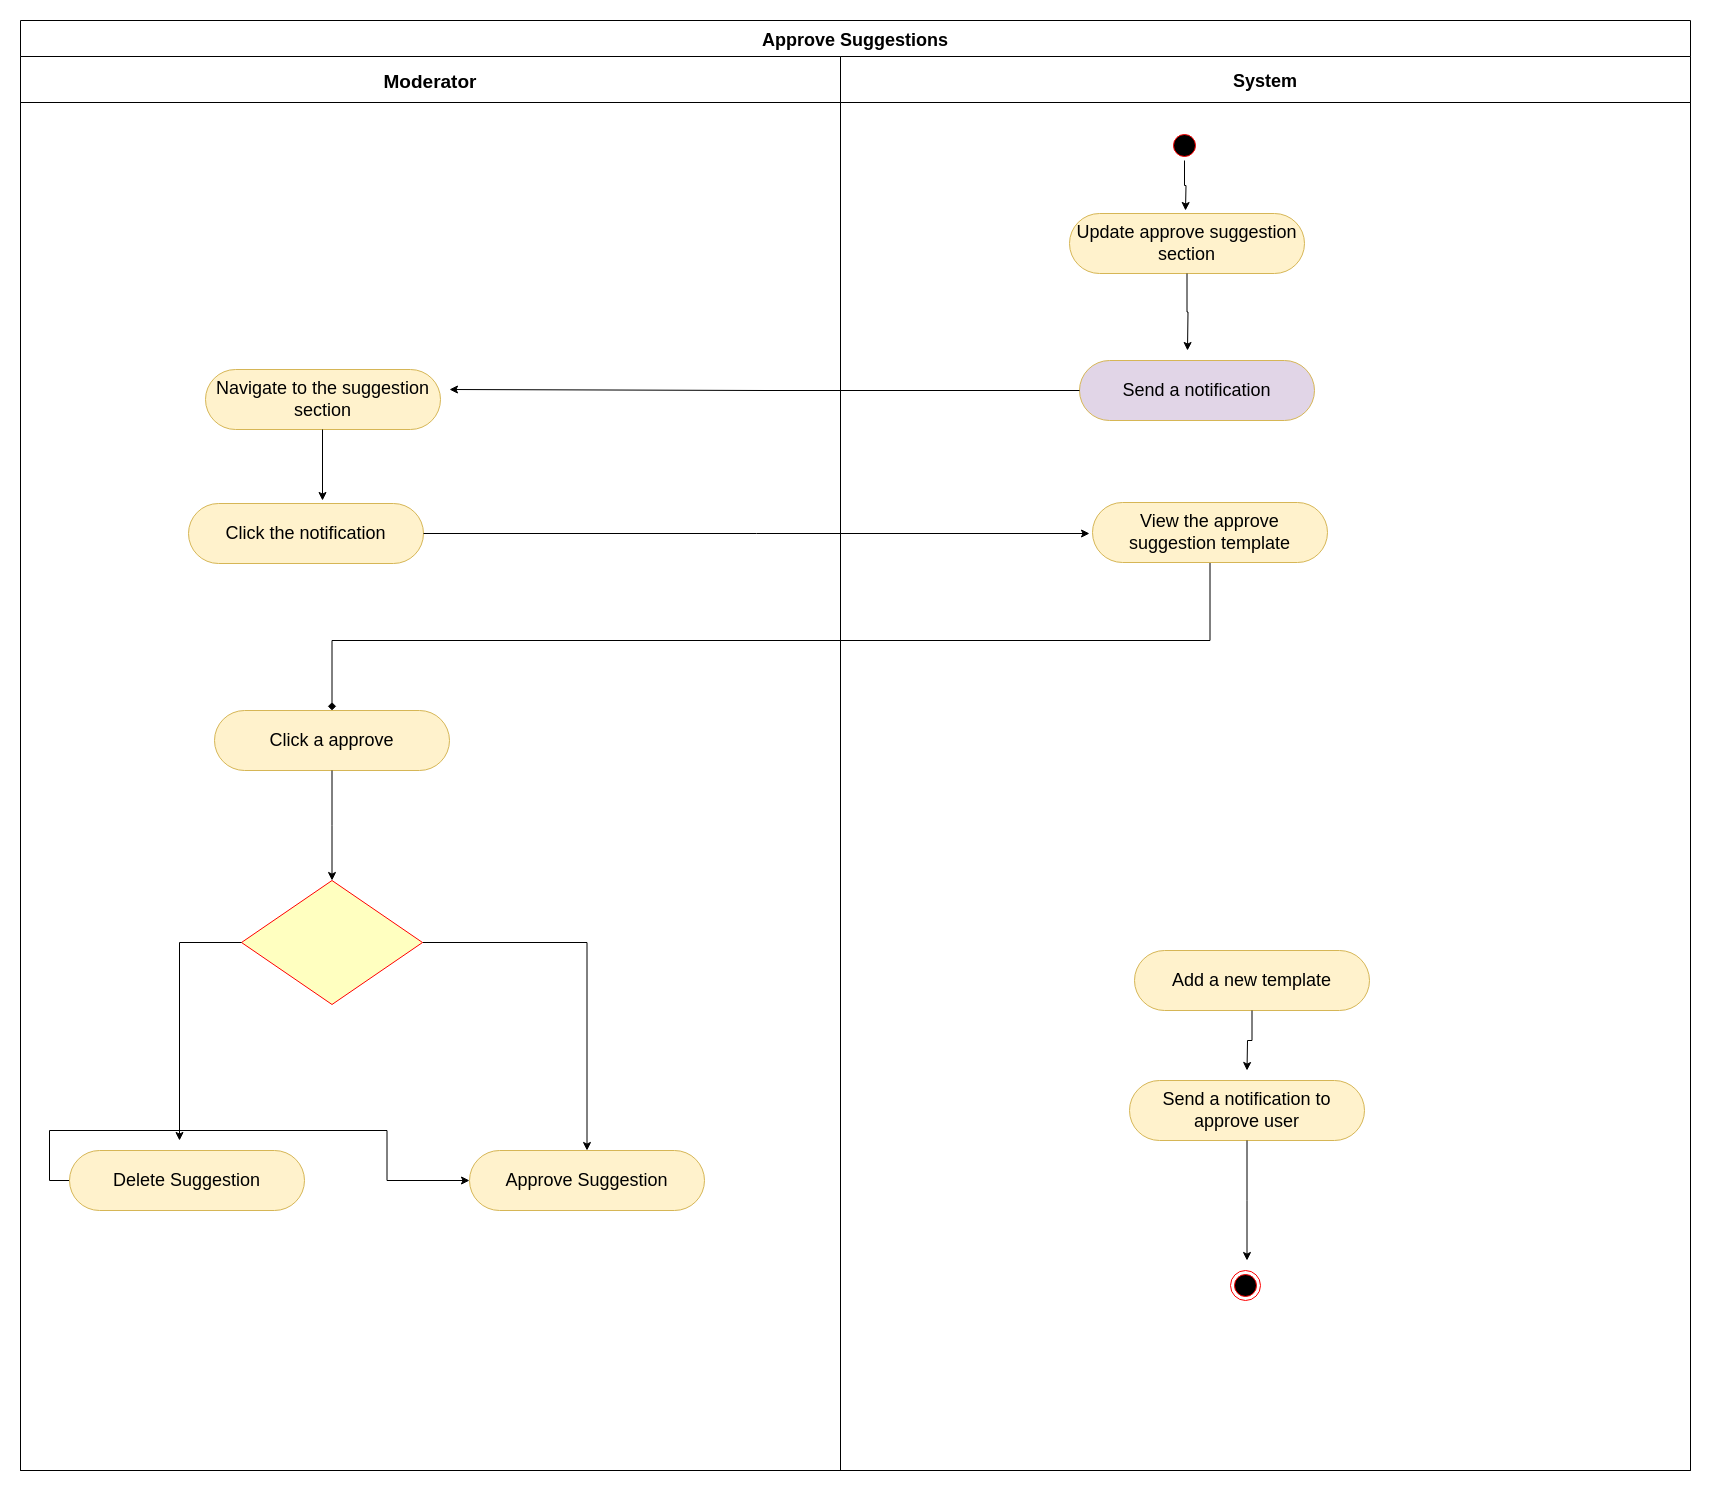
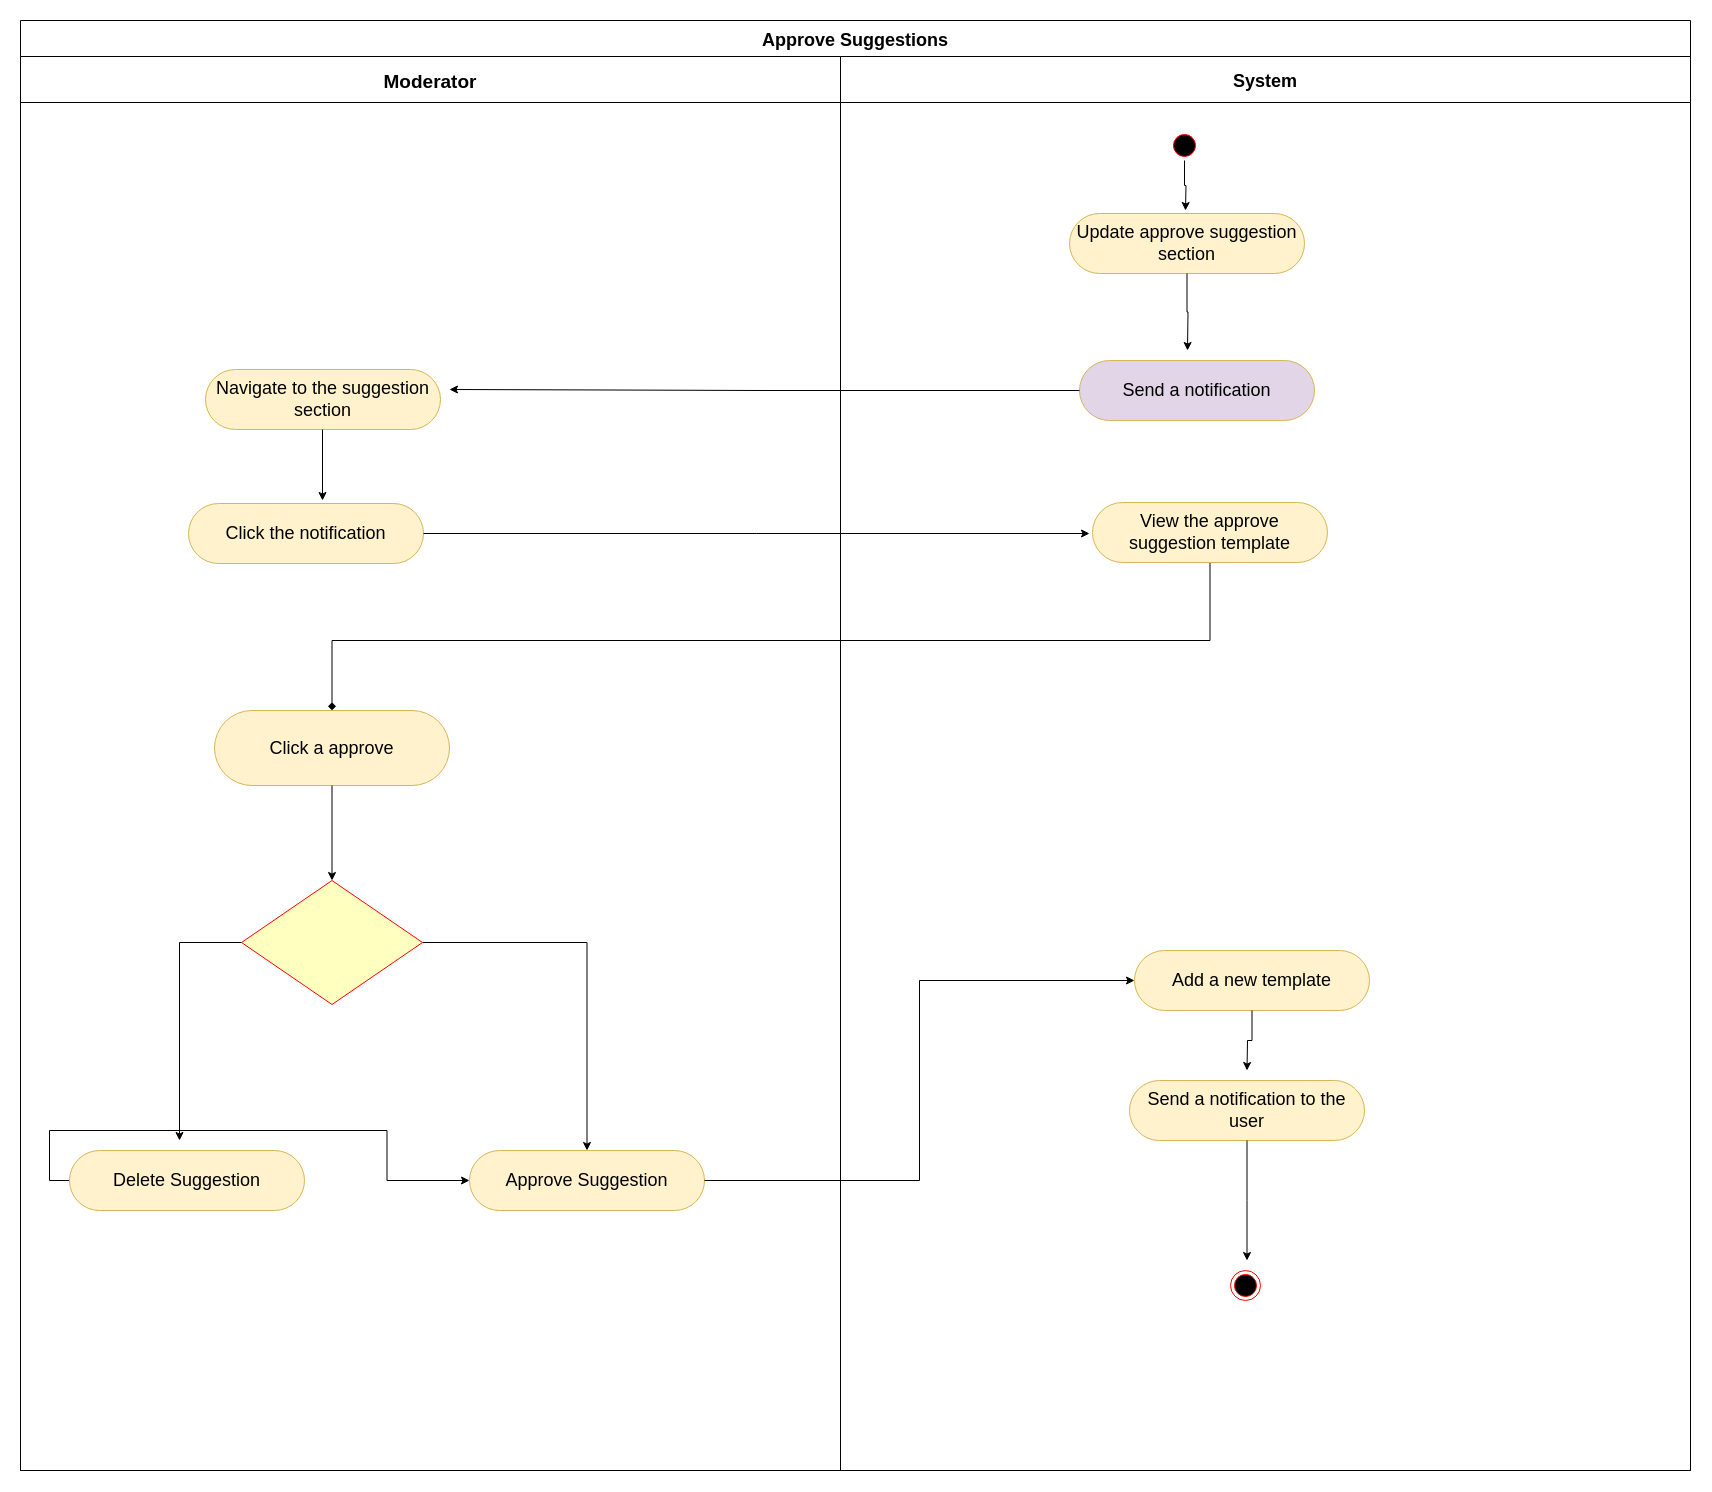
node "Click a approve": size 235x60 -> 235x75
edge "Approve Suggestion" -> "Add a new template": added
node "Send a notification to approve user": label "Send a notification to approve user" -> "Send a notification to the user"
